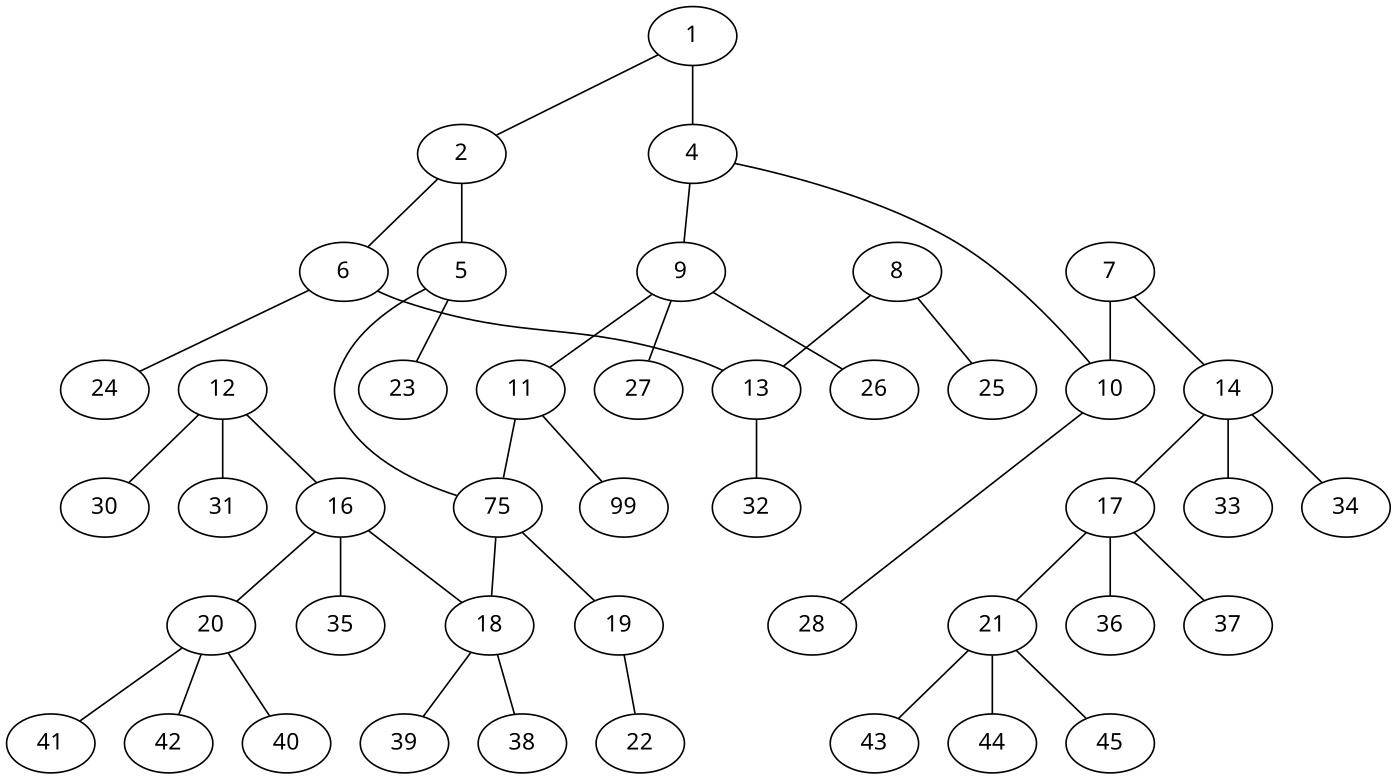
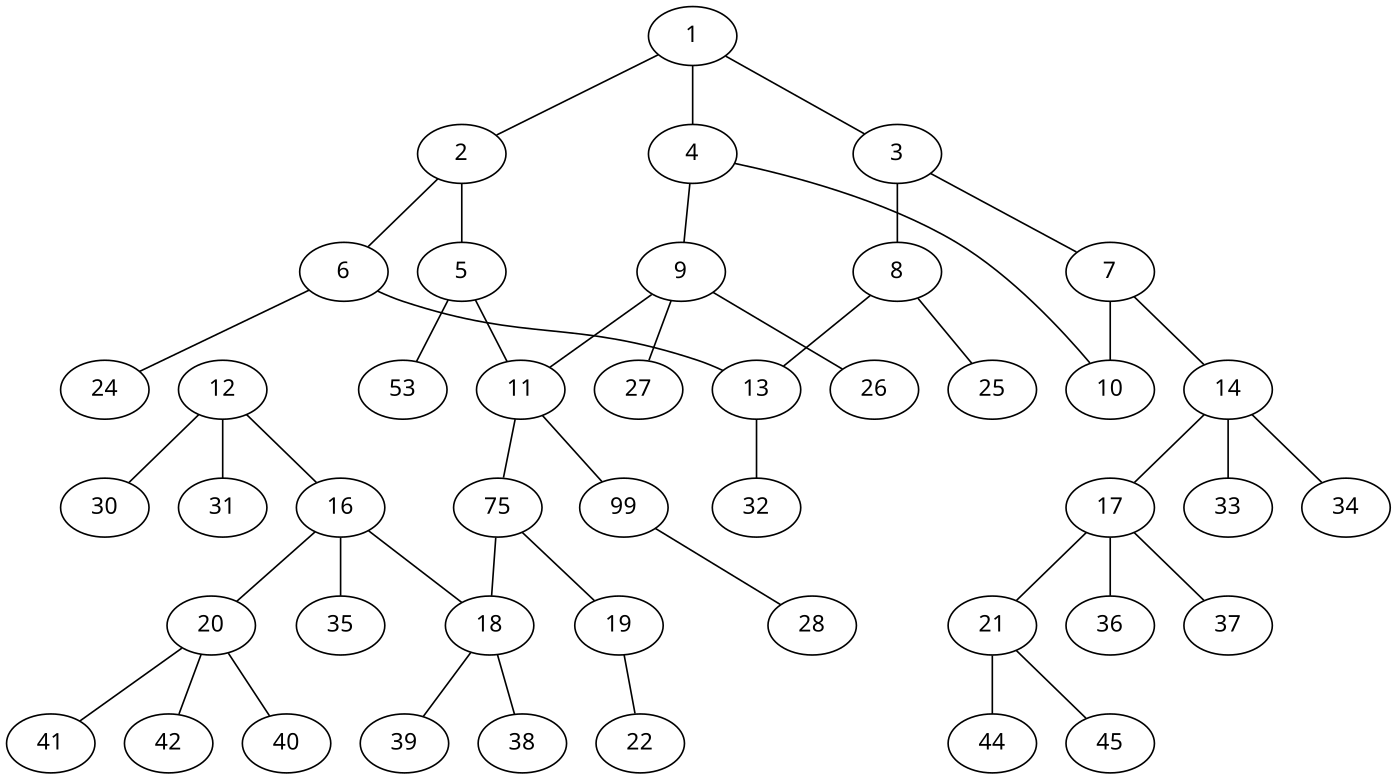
node "3": added
node "23": label "23" -> "53"
edge "5" -- "75": now "5" -- "11"
edge "10" -- "28": now "99" -- "28"
node "43": removed
